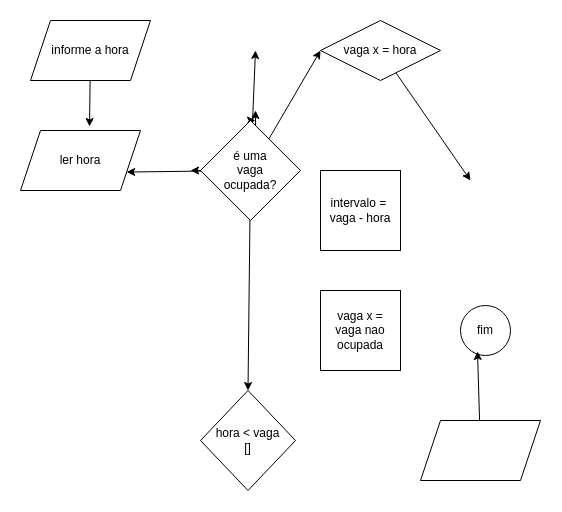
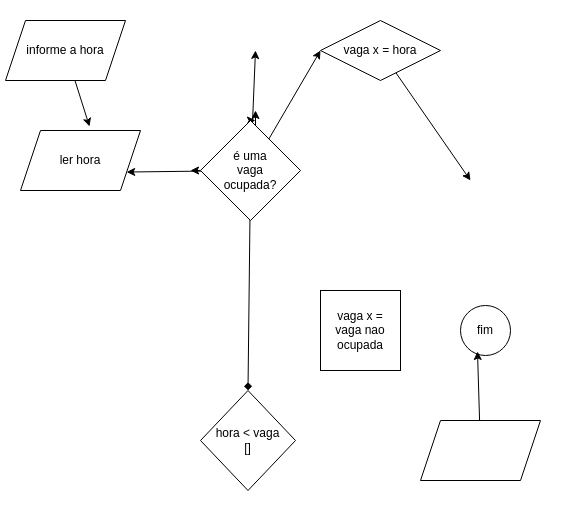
node "informe a hora": moved (91, 51) -> (66, 51)
node "intervalo = vaga - hora": removed
edge "é uma vaga ocupada?" -> "hora < vaga []": arrowhead classic -> diamond
